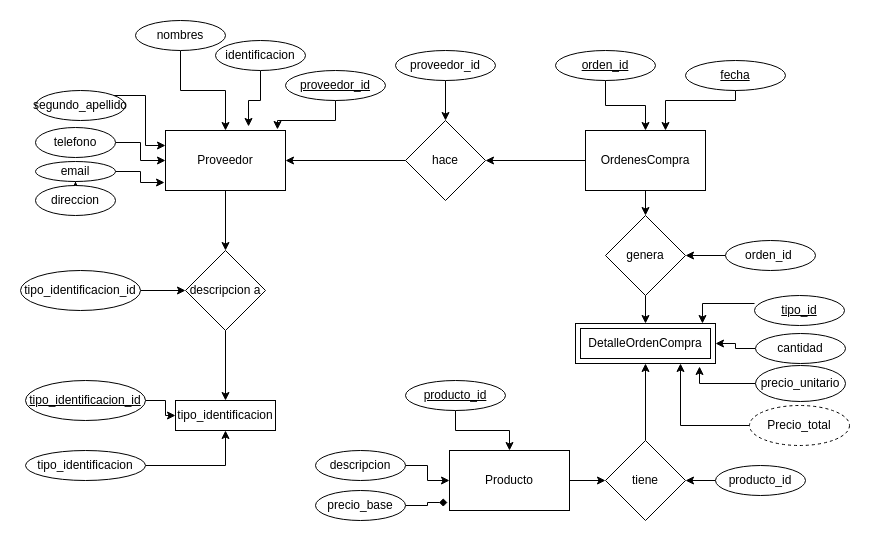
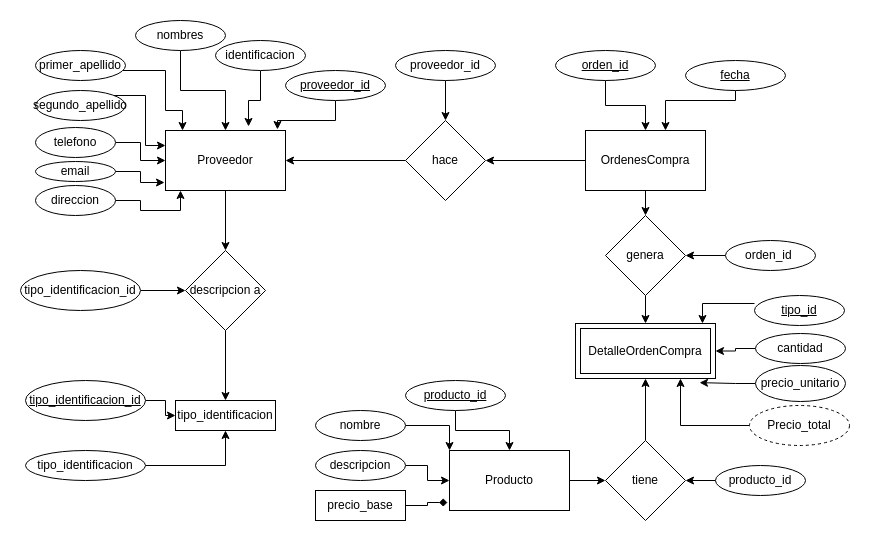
node "primer_apellido": added
edge "primer_apellido" -> "Proveedor": added
edge "direccion" -> "email": now "direccion" -> "Proveedor"
node "DetalleOrdenCompra": size 140x40 -> 140x55
node "nombre": added
edge "nombre" -> "Producto": added
node "precio_base": shape ellipse -> rectangle
